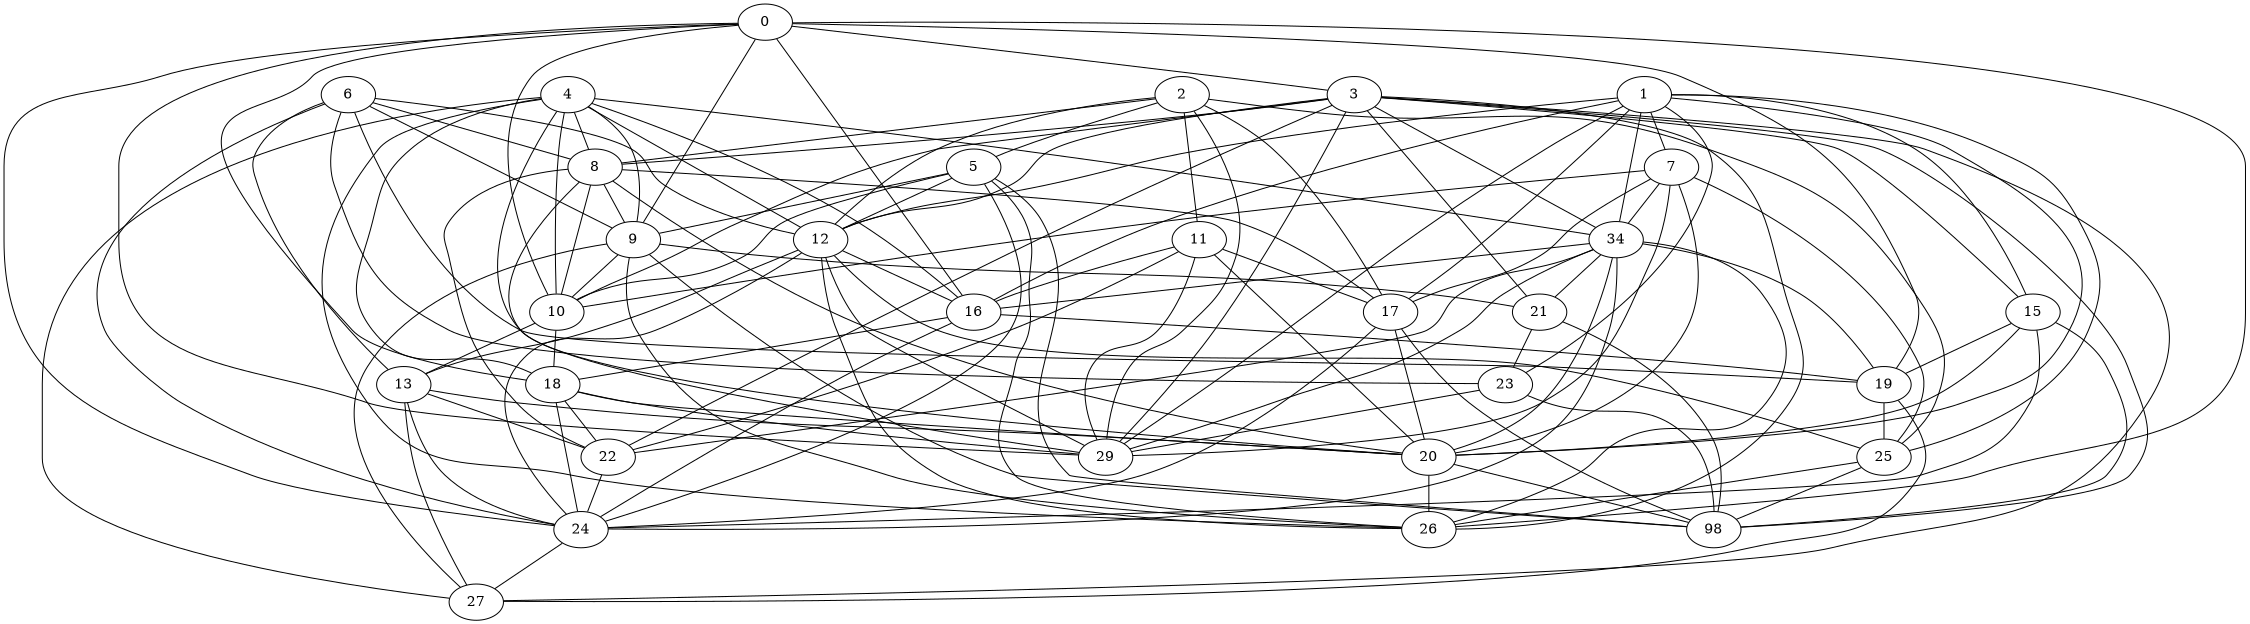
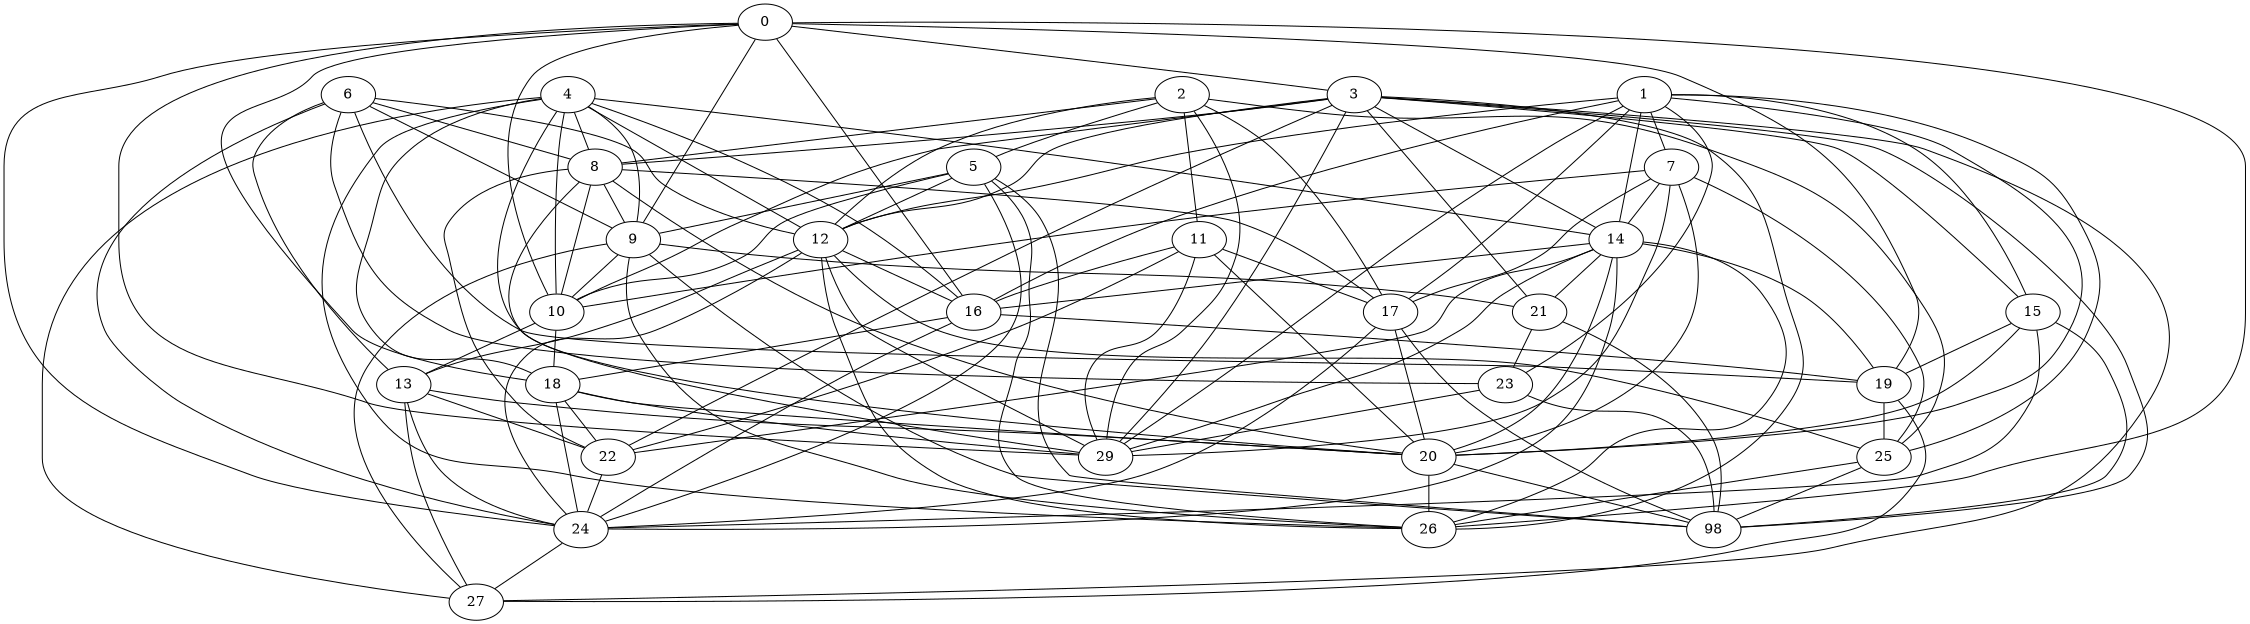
node "34": label "34" -> "14"
